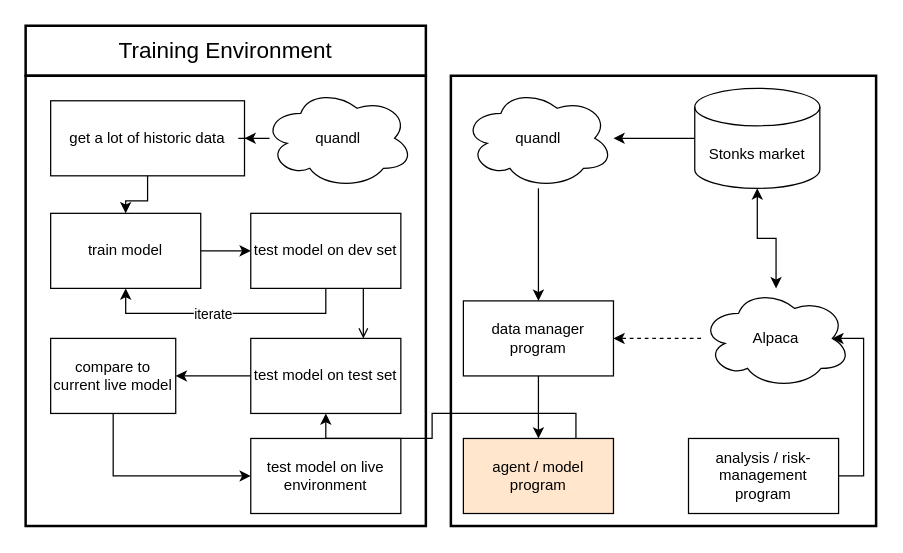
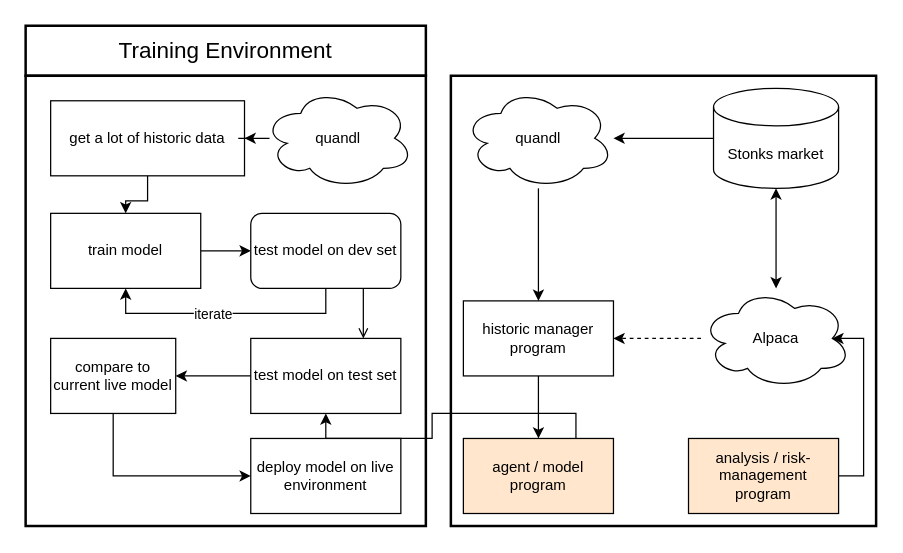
node "Stonks market": moved (757, 138) -> (776, 138)
node "test model on dev set": shape rectangle -> rounded rectangle
node "data manager program": label "data manager program" -> "historic manager program"
node "test model on live environment": label "test model on live environment" -> "deploy model on live environment"
node "analysis / risk-management program": fillcolor #ffffff -> #ffe6cc
